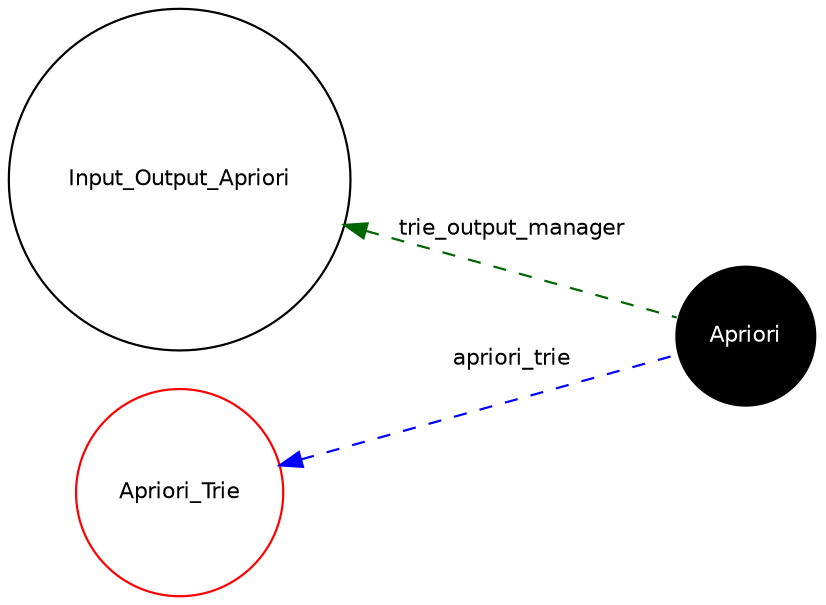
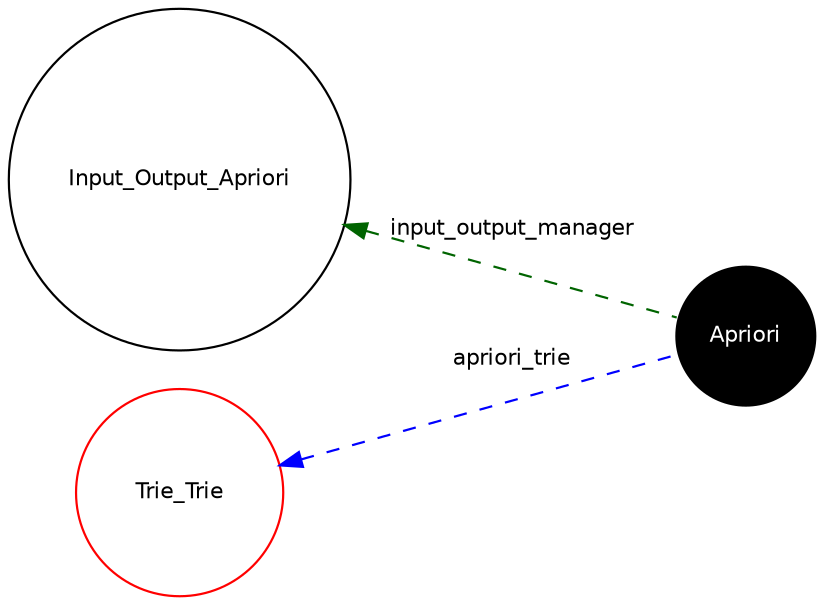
edge "Apriori" -> "Input_Output_Apriori": label "trie_output_manager" -> "input_output_manager"
node "Apriori_Trie": label "Apriori_Trie" -> "Trie_Trie"
